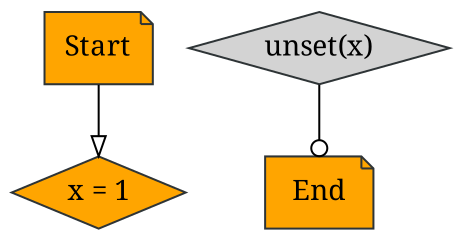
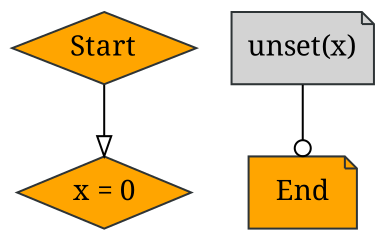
node "Start": shape note -> diamond
node "unset(x)": shape diamond -> note
node "x = 1": label "x = 1" -> "x = 0"
